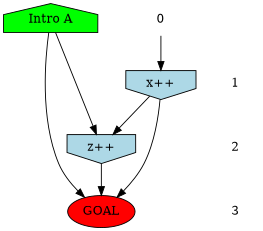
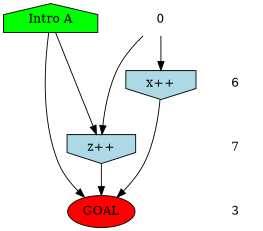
node "1": label "1" -> "6"
edge "x++" -> "z++": now "0" -> "z++"
node "2": label "2" -> "7"
